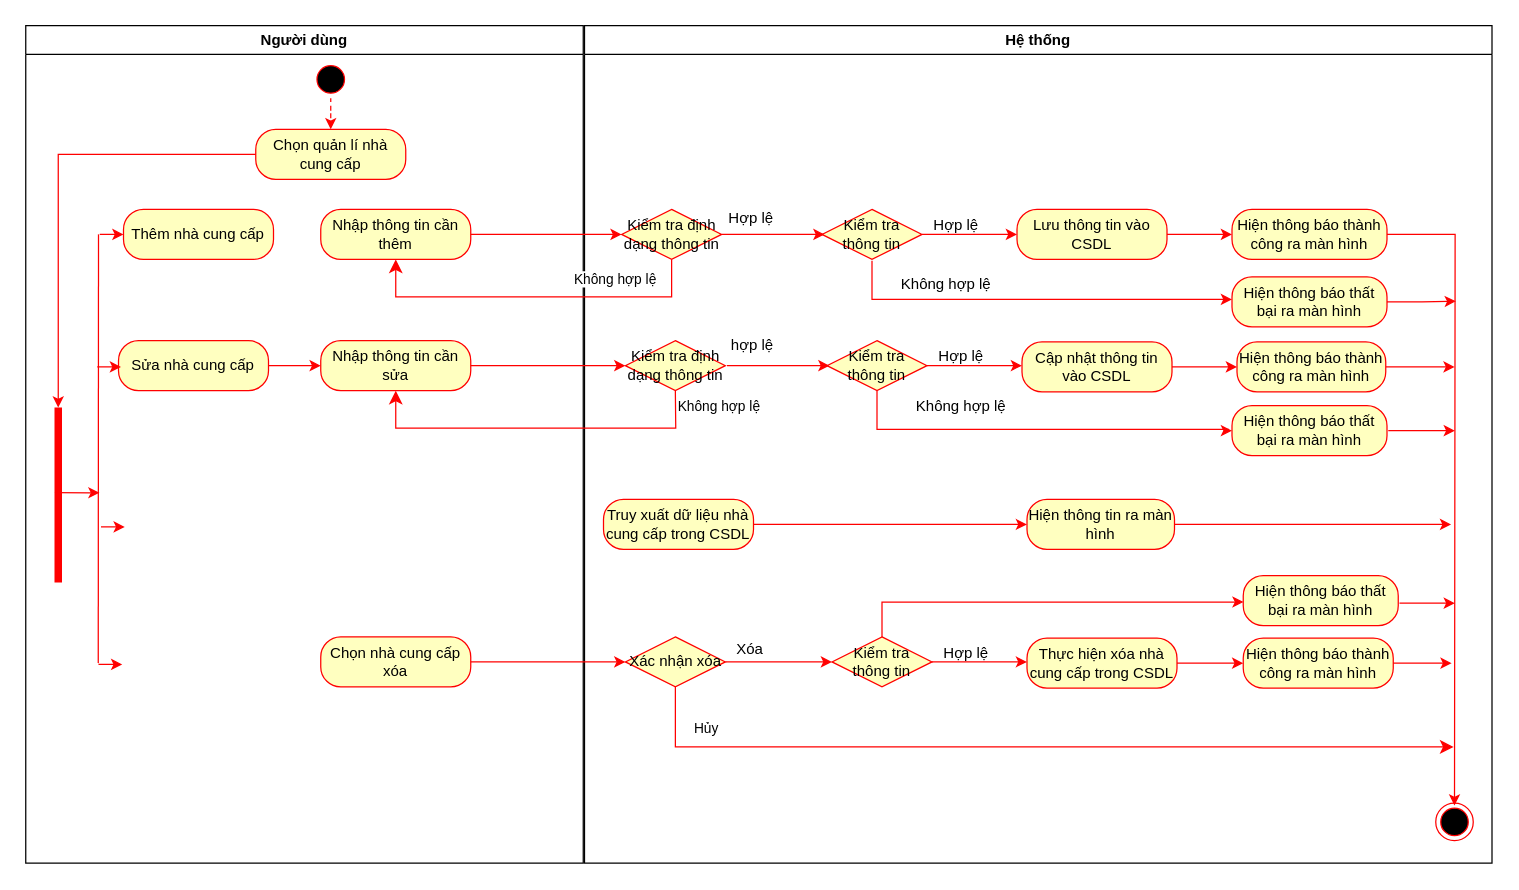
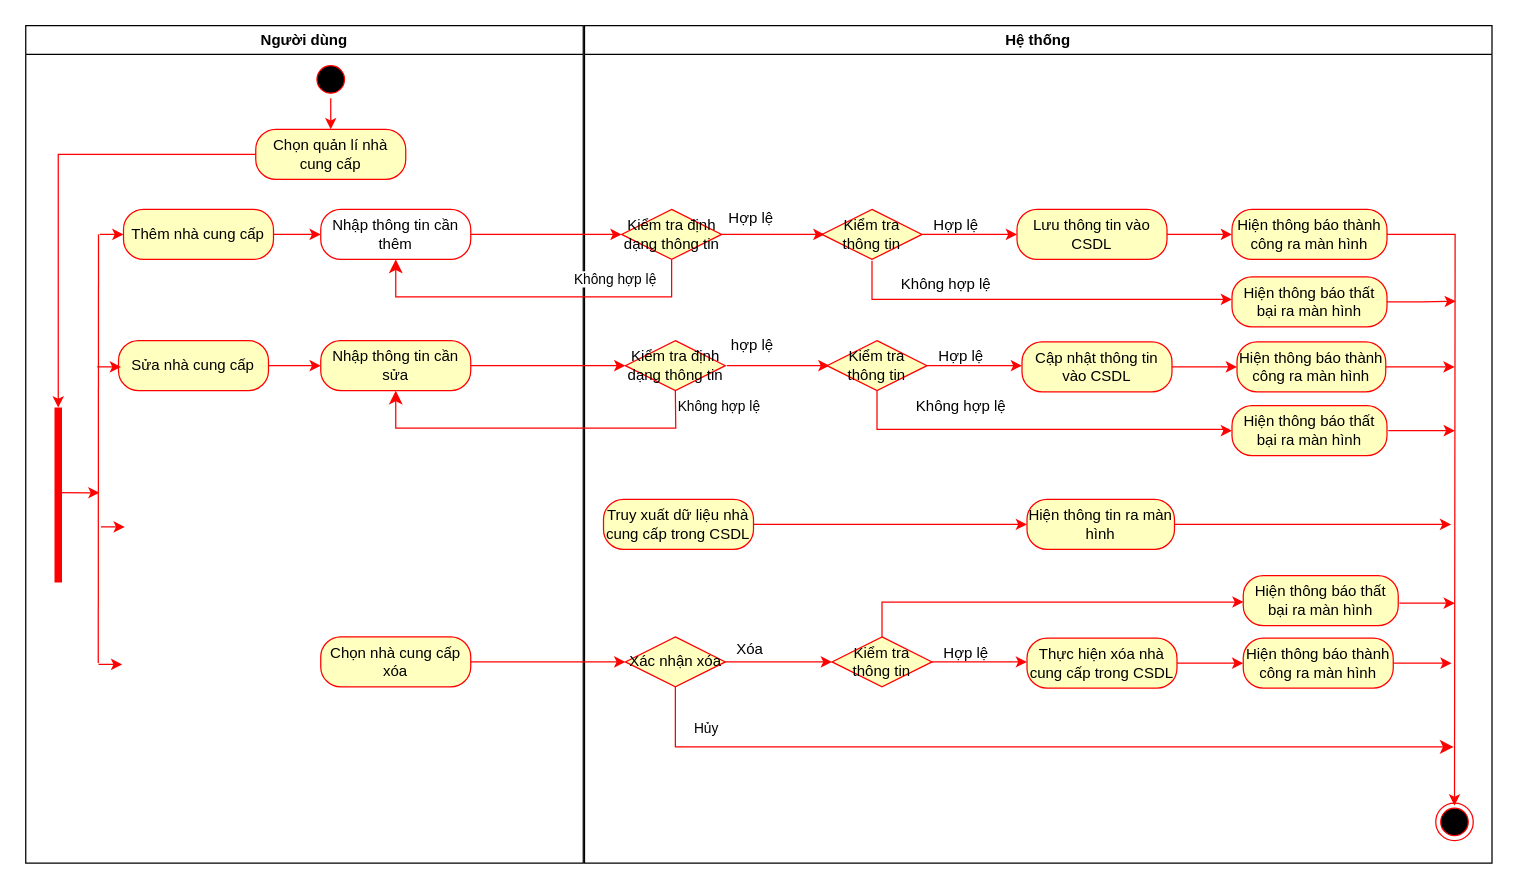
edge "0" -> "Chọn quản lí nhà cung cấp": style dashed -> solid
edge "Thêm nhà cung cấp" -> "Nhập thông tin cần thêm": added
node "Nhập thông tin cần thêm": fillcolor #ffffc0 -> #ffffff
